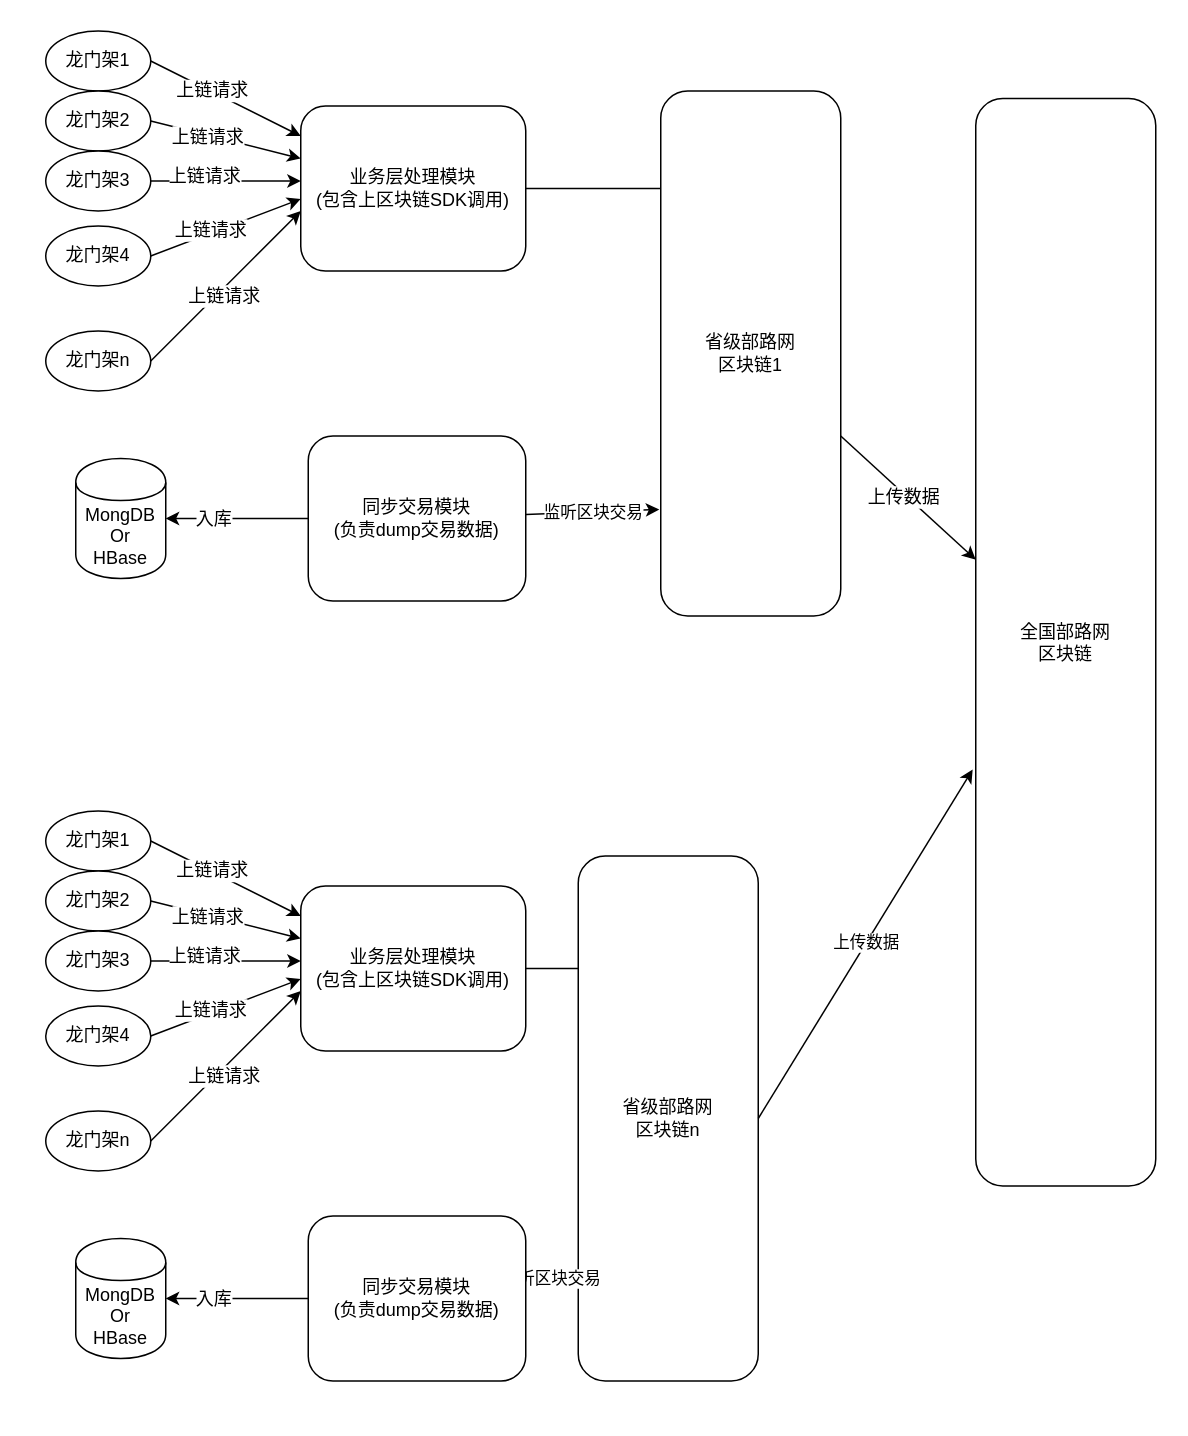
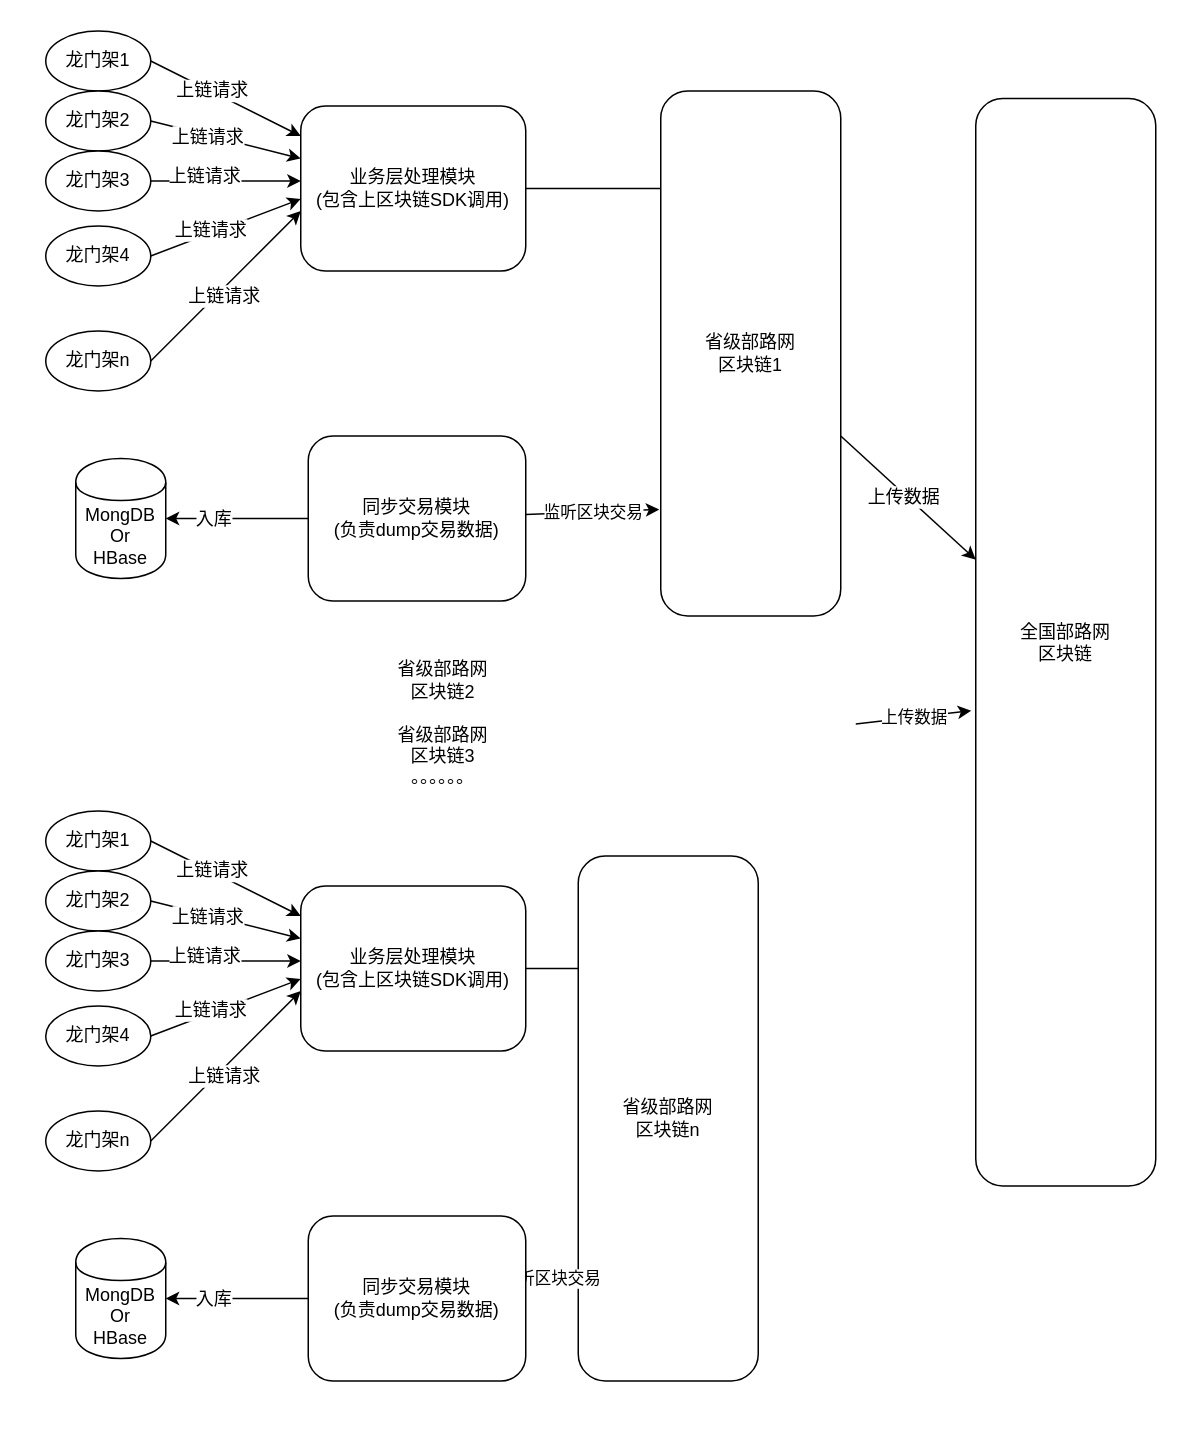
edge "省级部路网 区块链2 省级部路网 区块链3 。。。。。。" -> "全国部路网 区块链": added, label "上传数据"
node "省级部路网 区块链2 省级部路网 区块链3 。。。。。。": added
edge "省级部路网 区块链n" -> "全国部路网 区块链": removed, label "上传数据"
